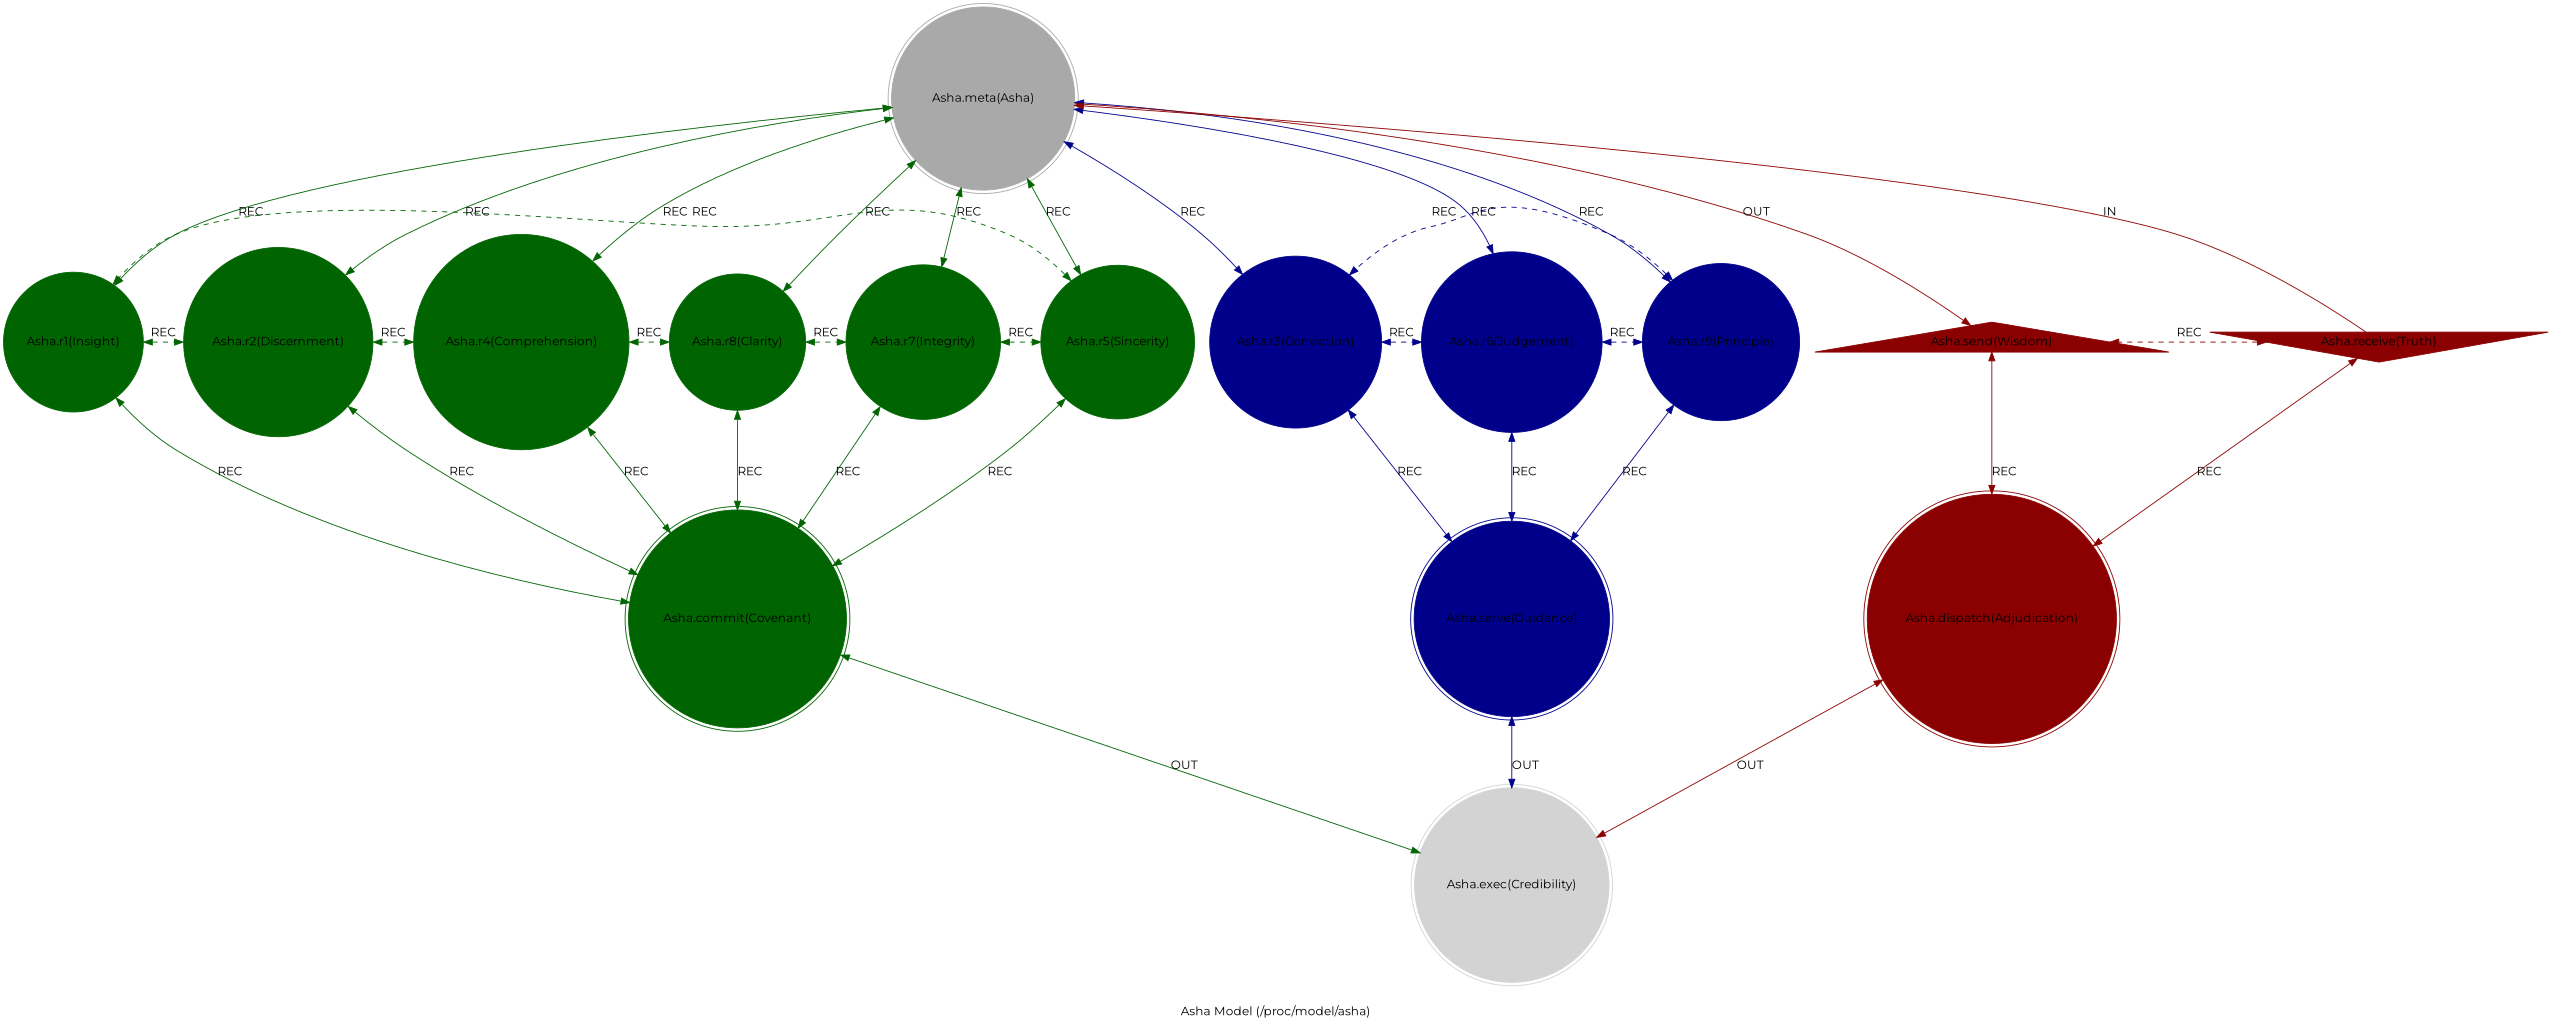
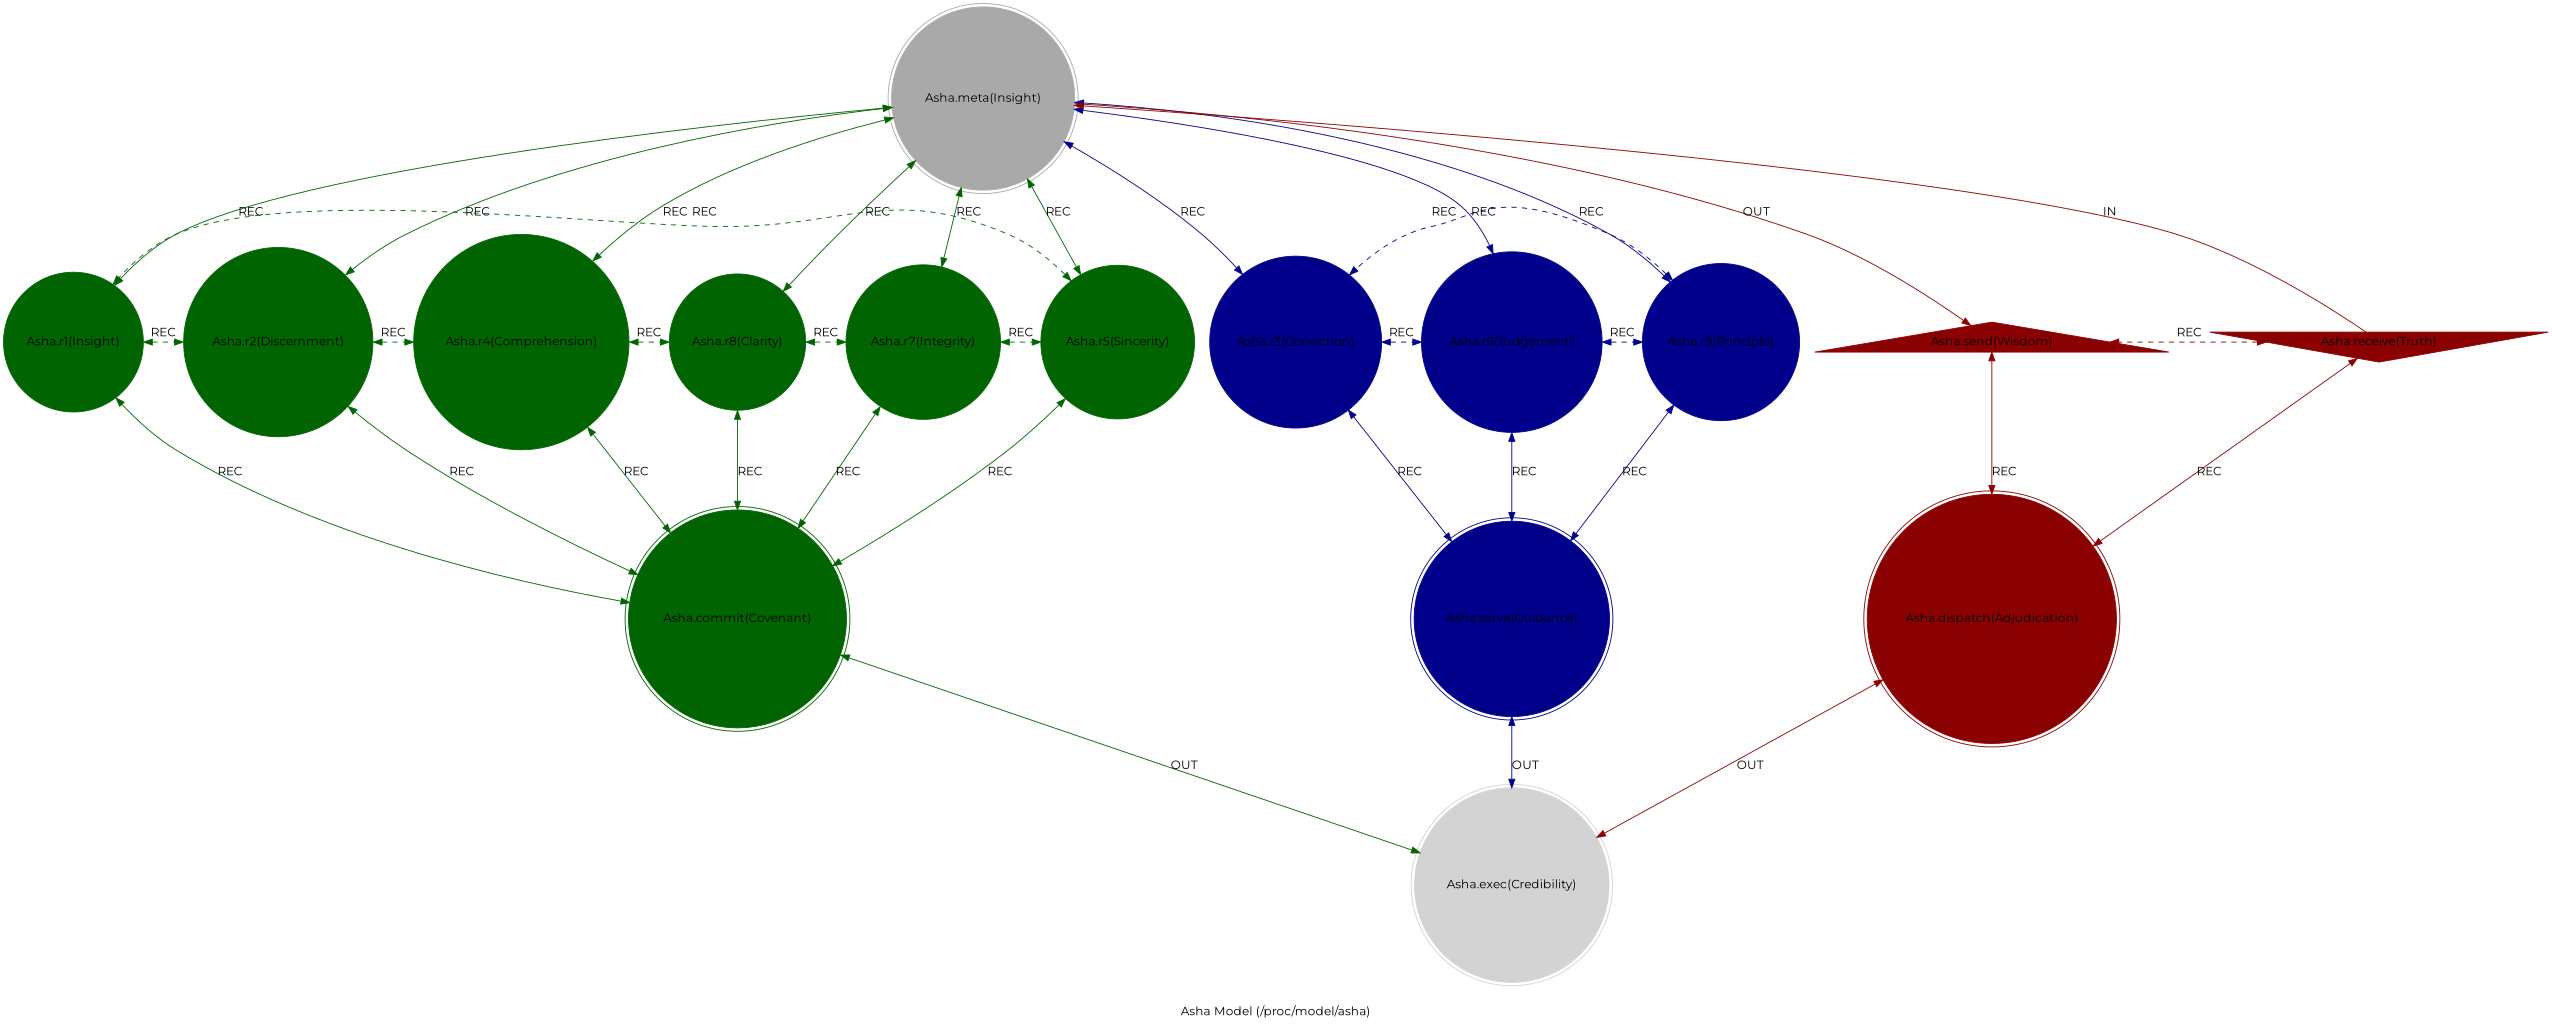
node "Asha.meta(Asha)": label "Asha.meta(Asha)" -> "Asha.meta(Insight)"
